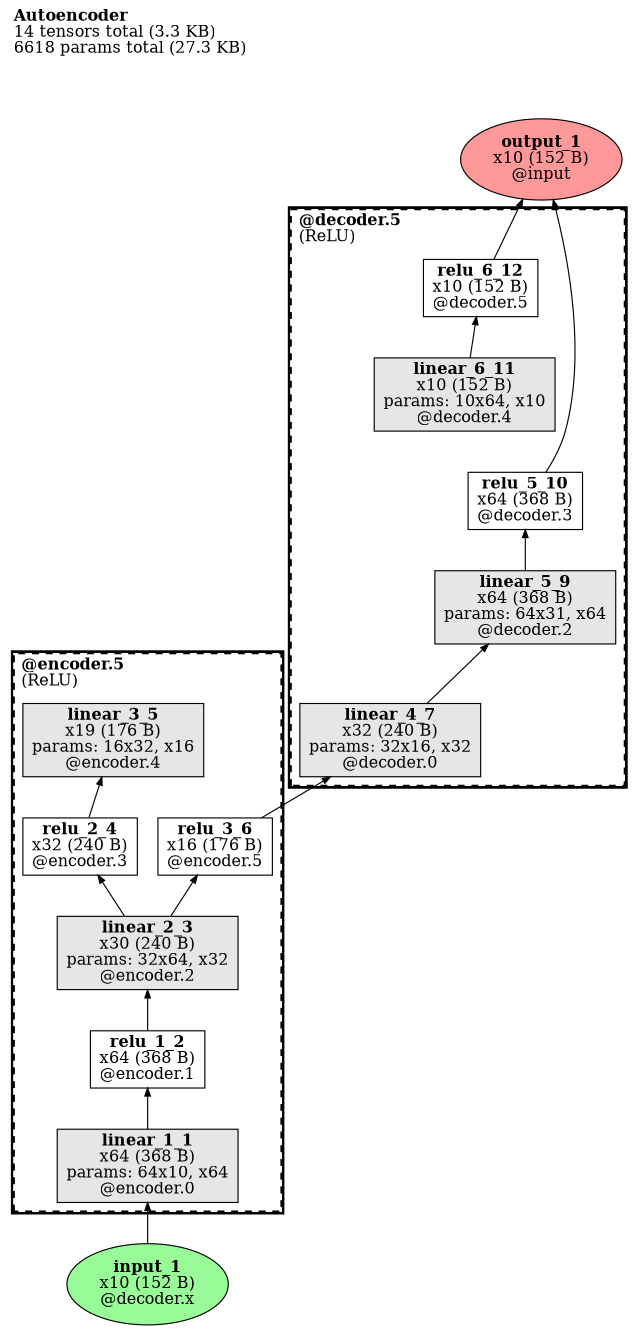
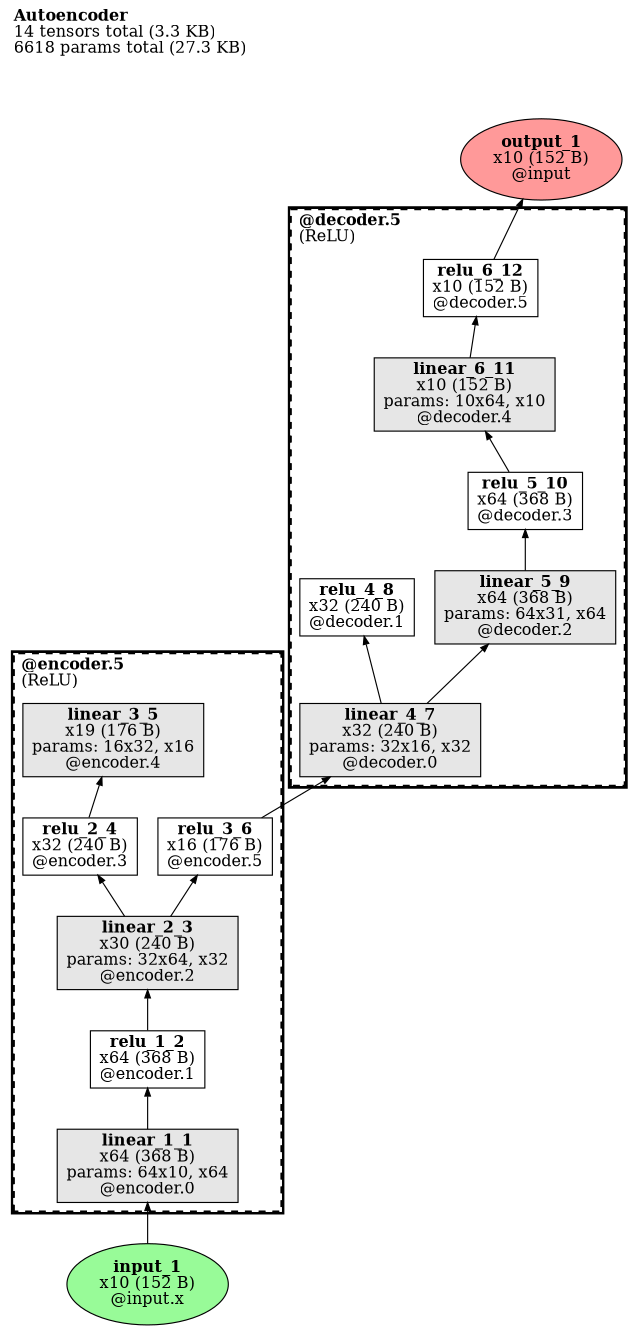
edge "relu_5_10" -> "output_1": now "relu_5_10" -> "linear_6_11"
node "relu_4_8": added
node "input_1": text "@decoder.x" -> "@input.x"
